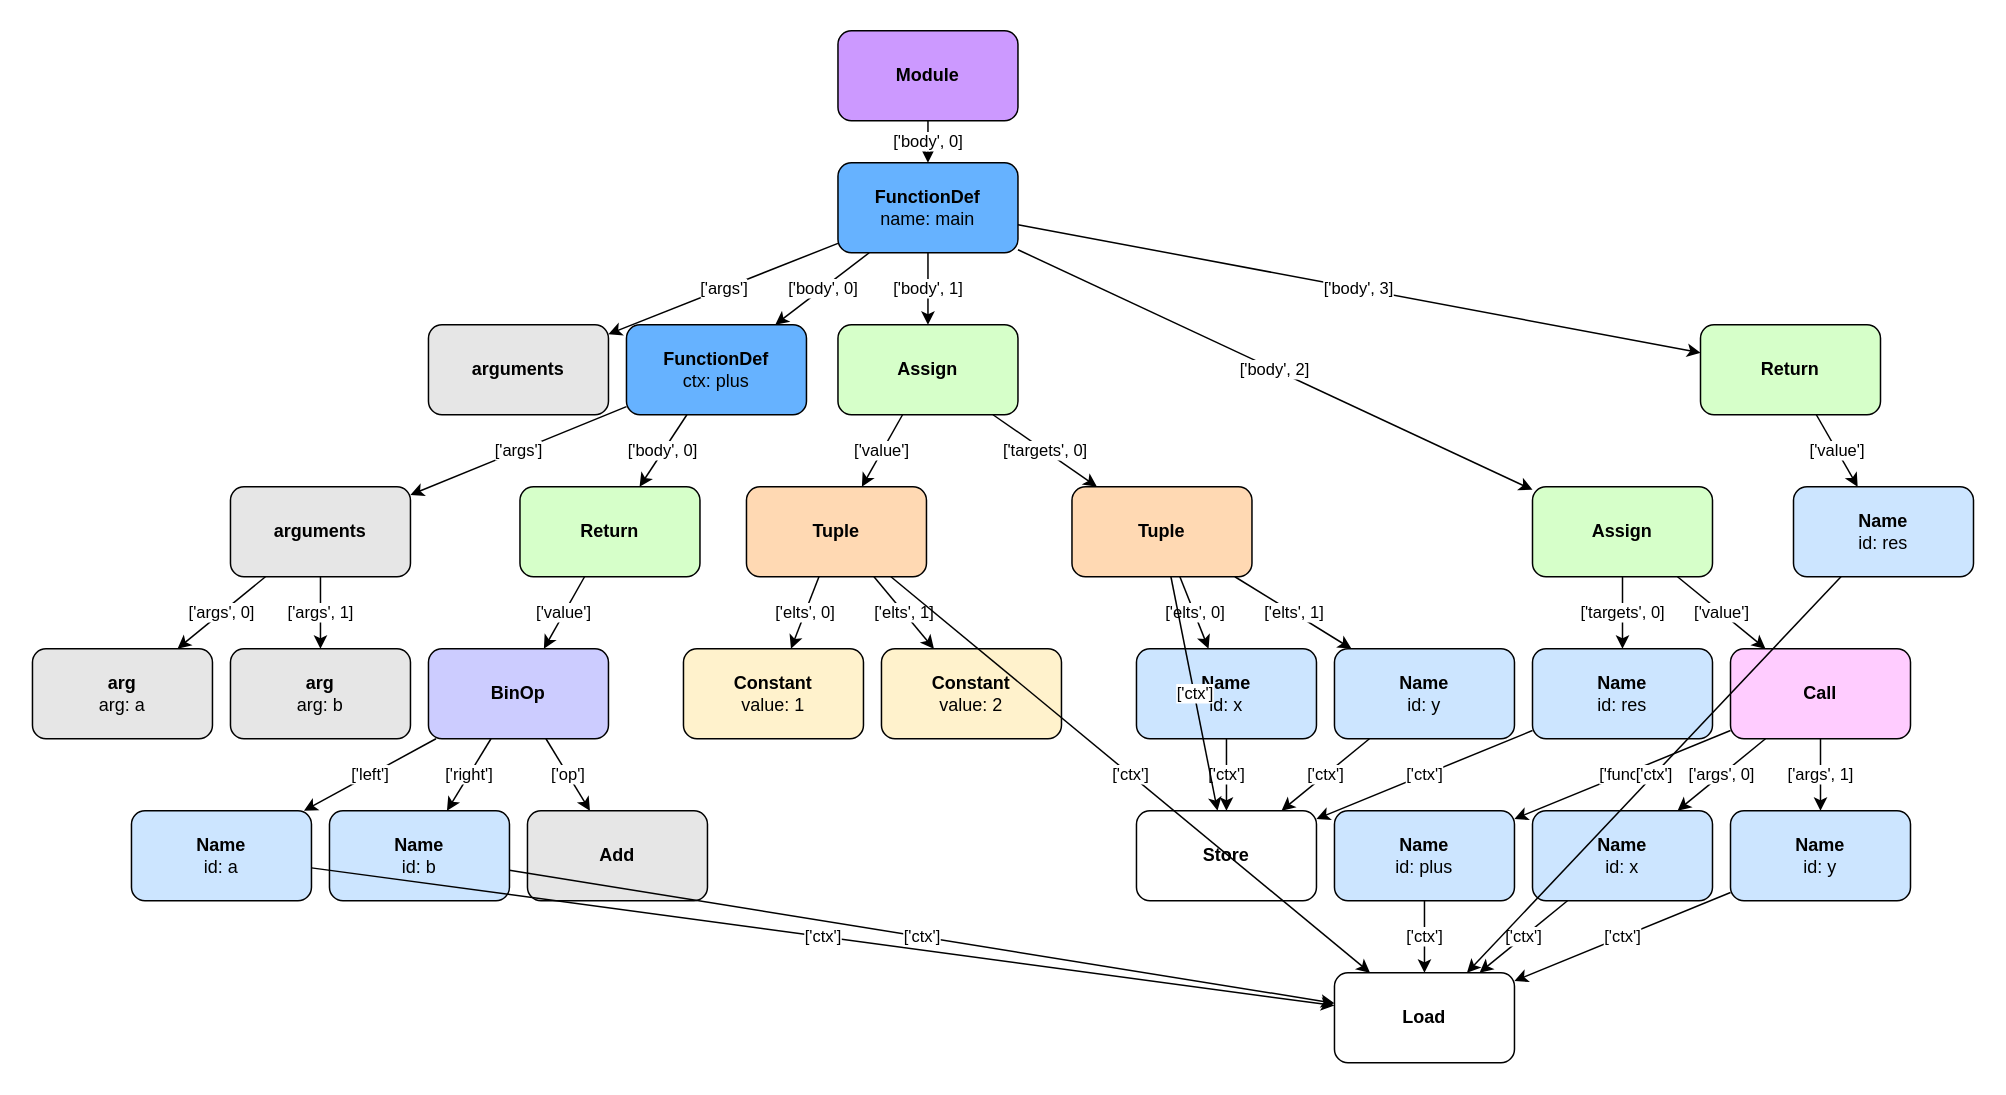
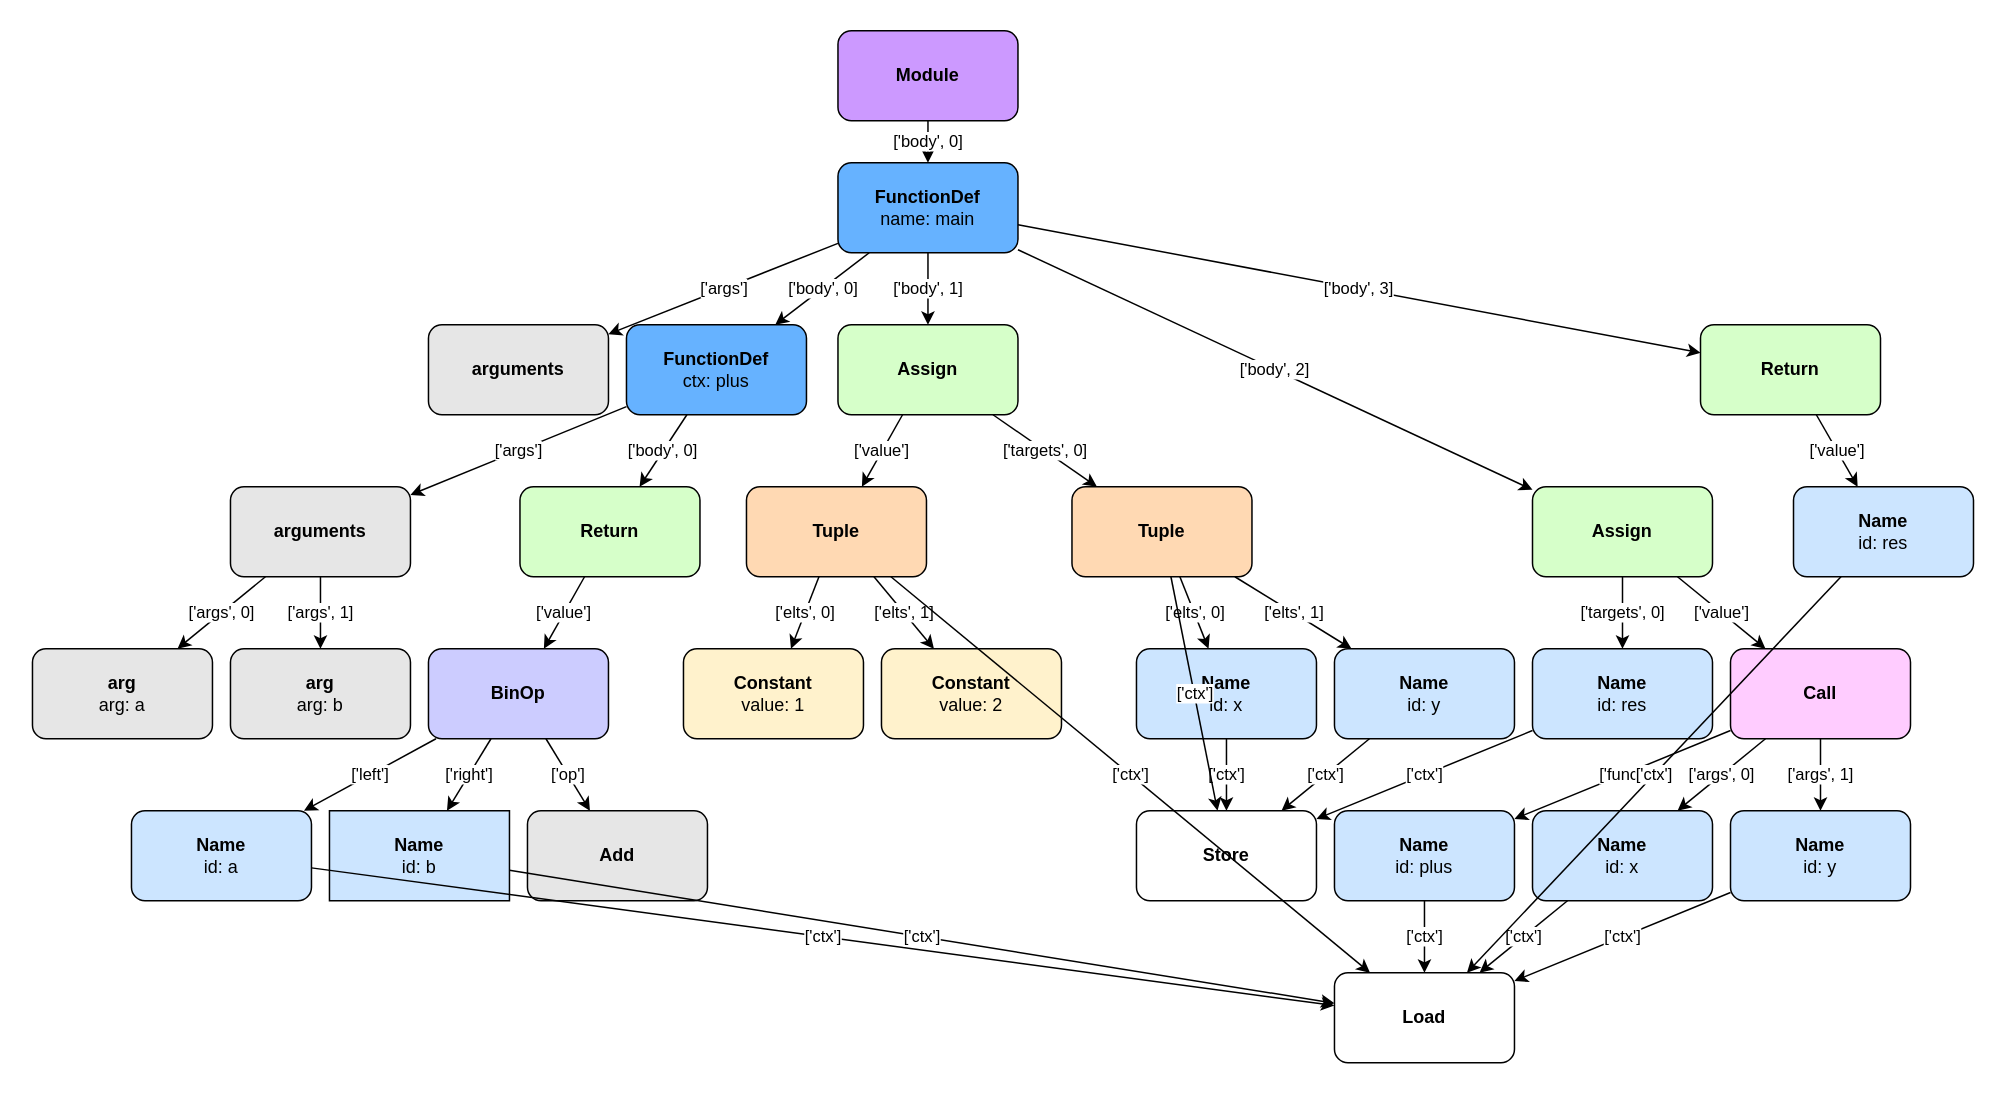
node "Name id: b": shape rounded rectangle -> rectangle
